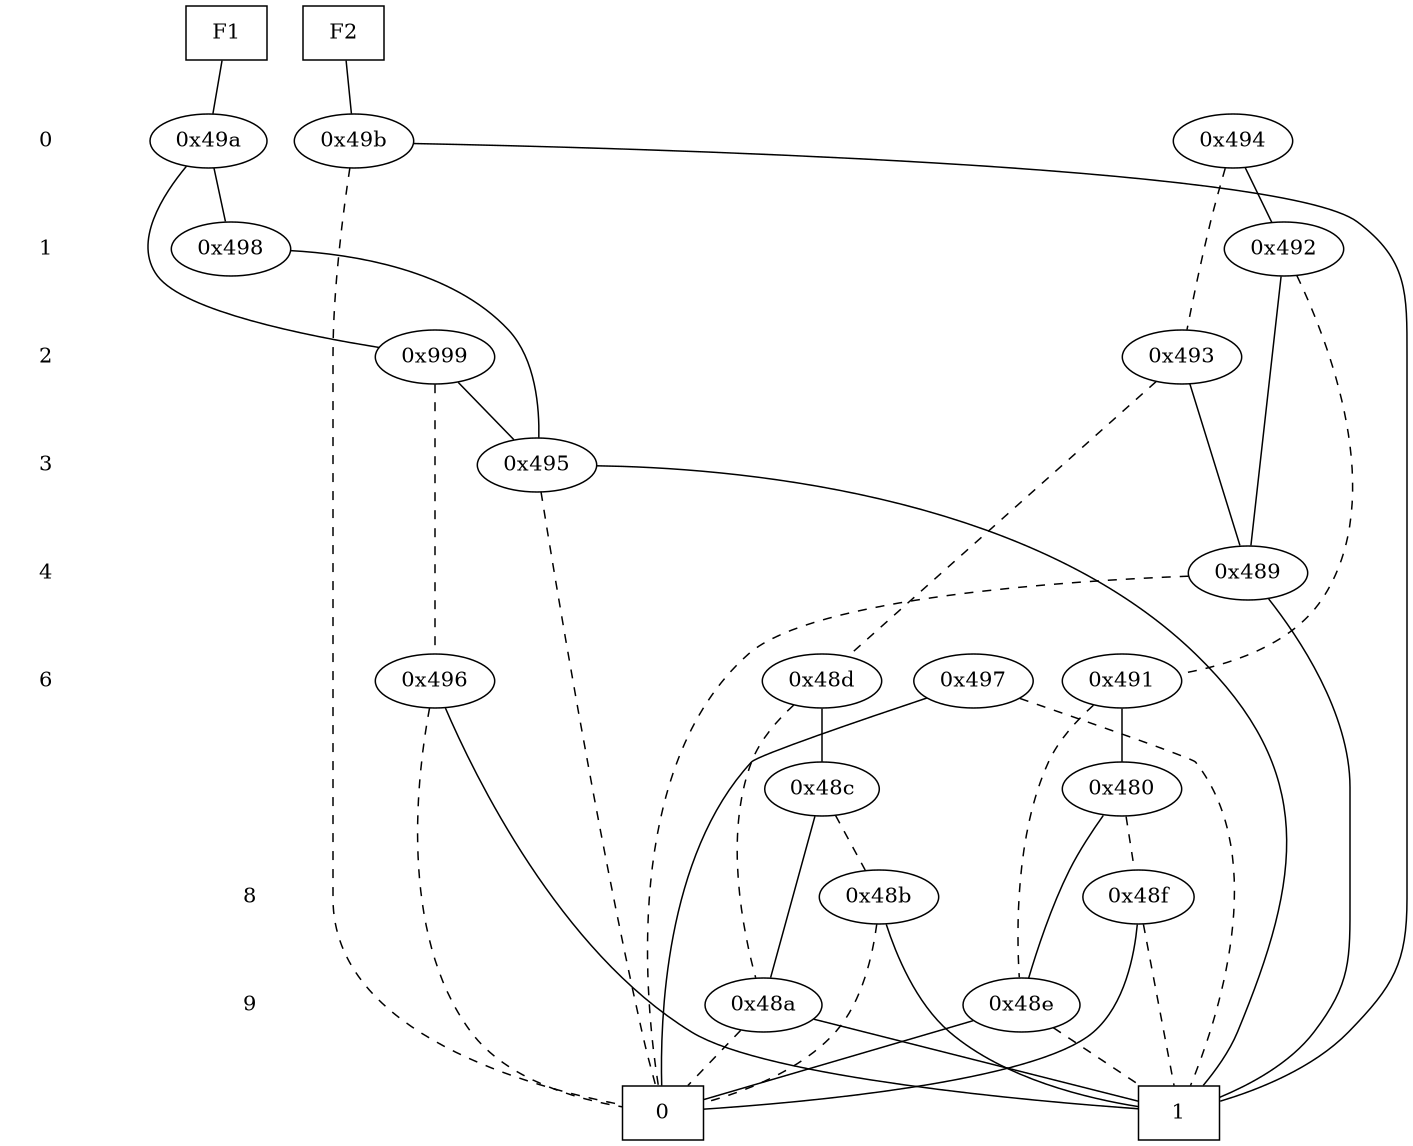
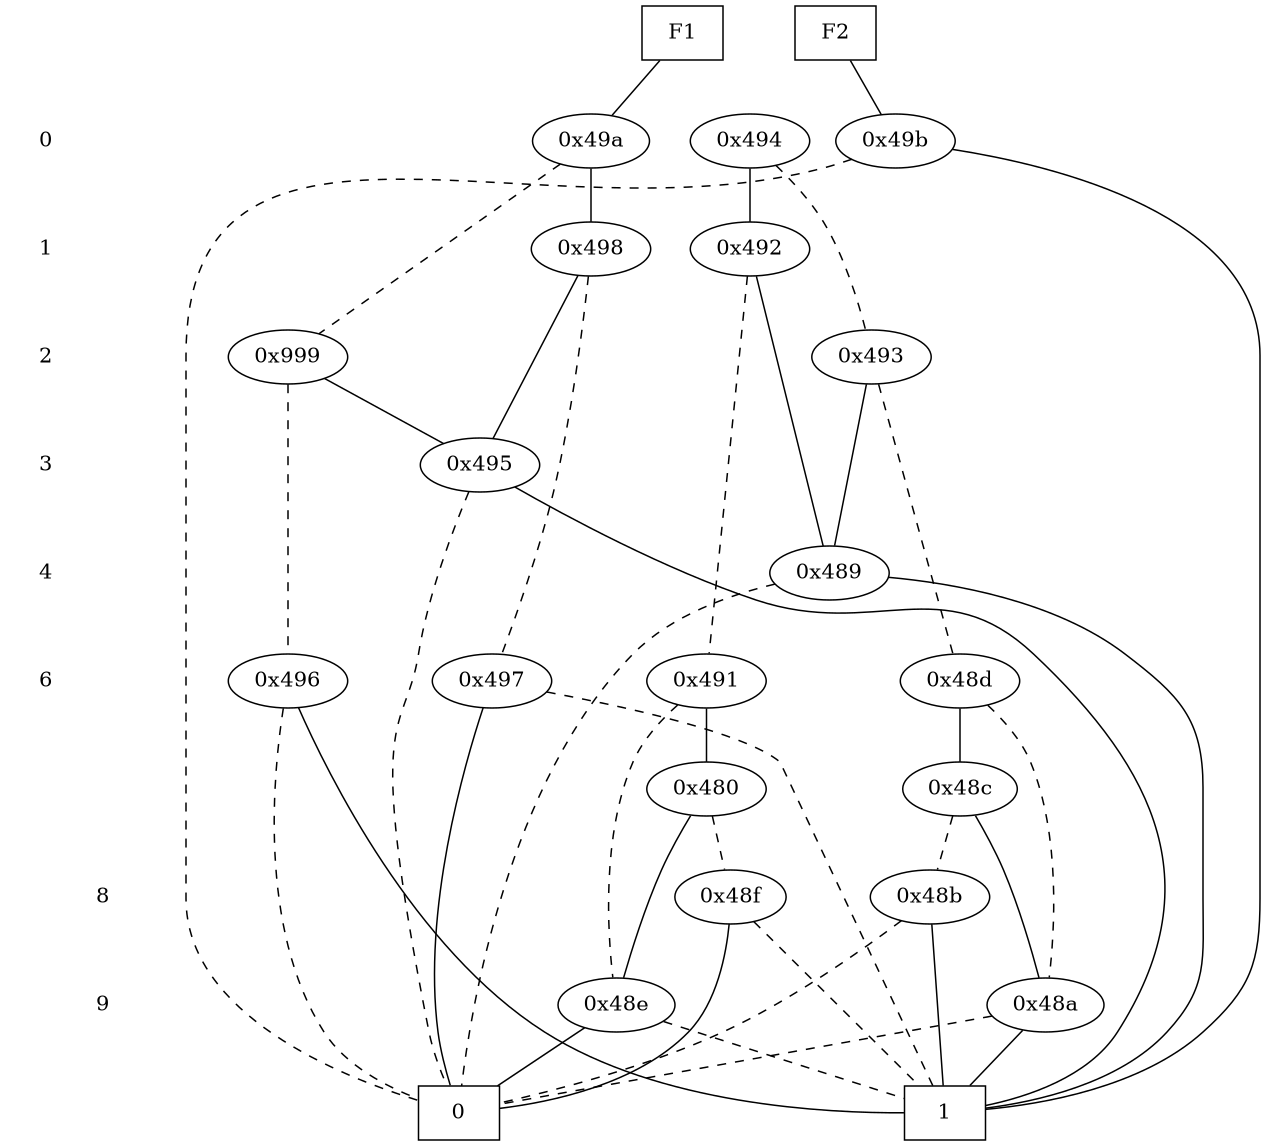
edge "0x49a" -- "0x999": style solid -> dashed
edge "0x498" -- "0x497": added
